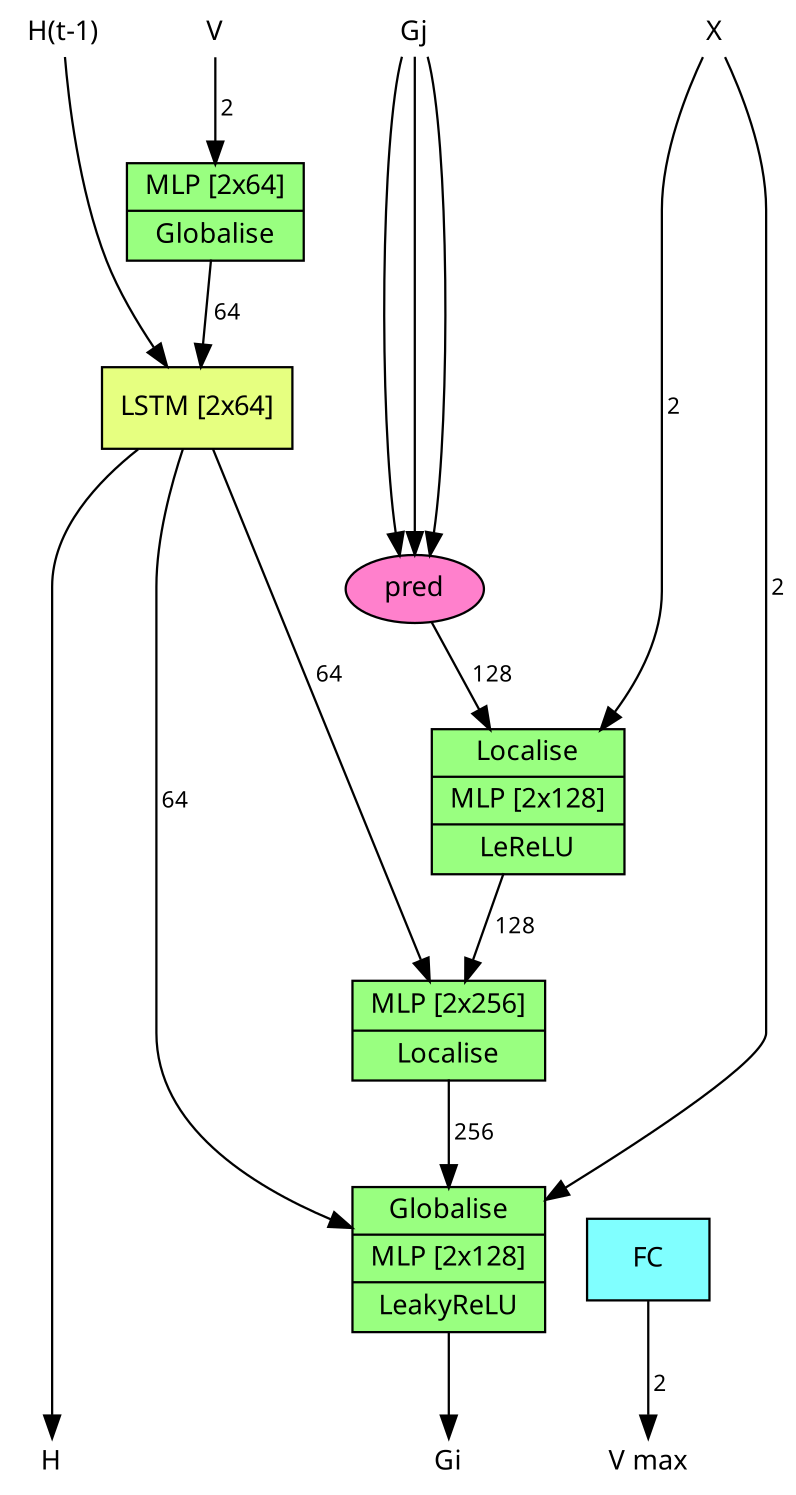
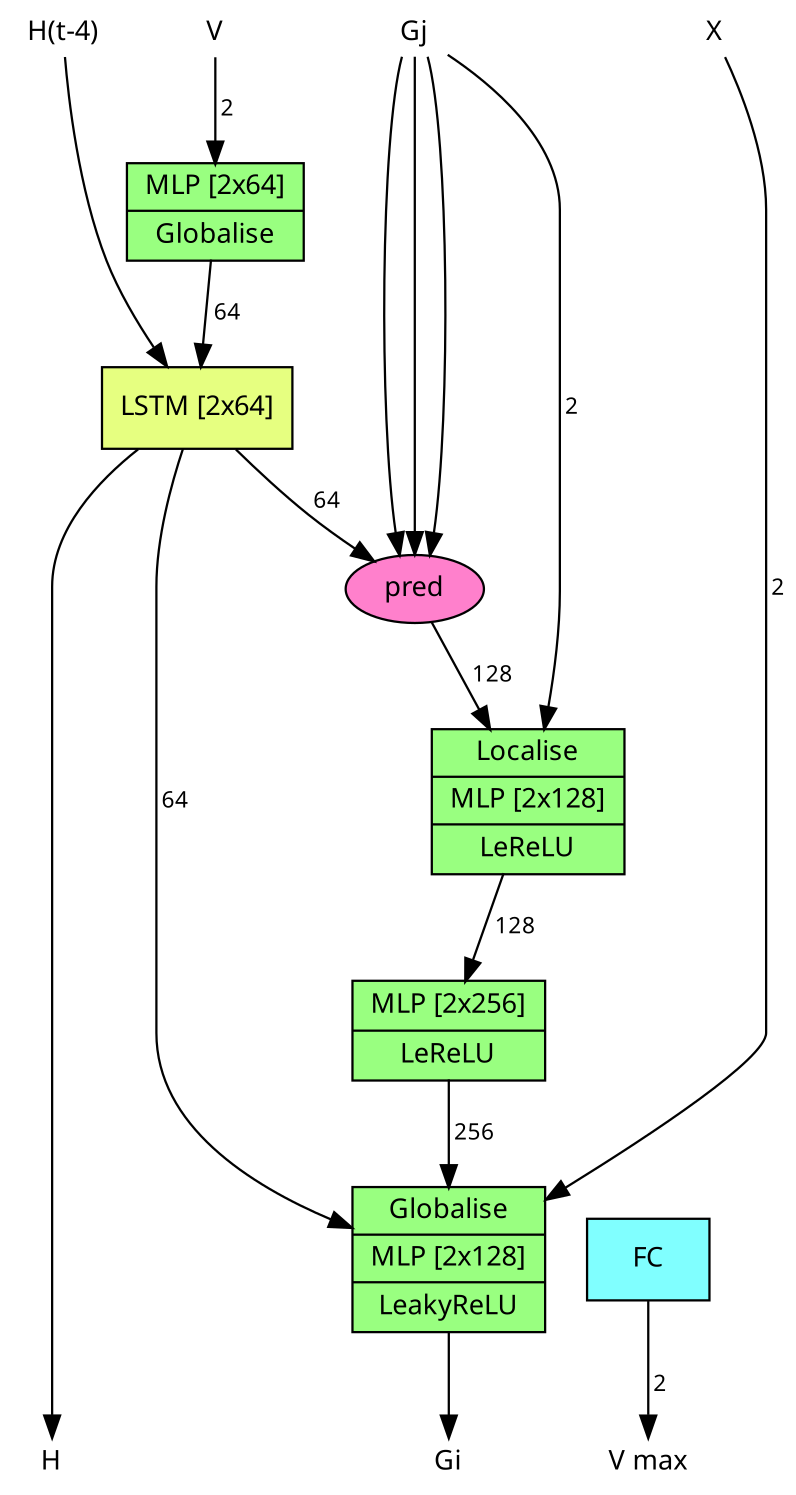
node "H(t-1)": label "H(t-1)" -> "H(t-4)"
edge "X" -> "Localise": now "Gj" -> "Localise"
edge "LSTM [2x64]" -> "MLP [2x256]": now "LSTM [2x64]" -> "pred"
node "MLP [2x256]": text "Localise" -> "LeReLU"
